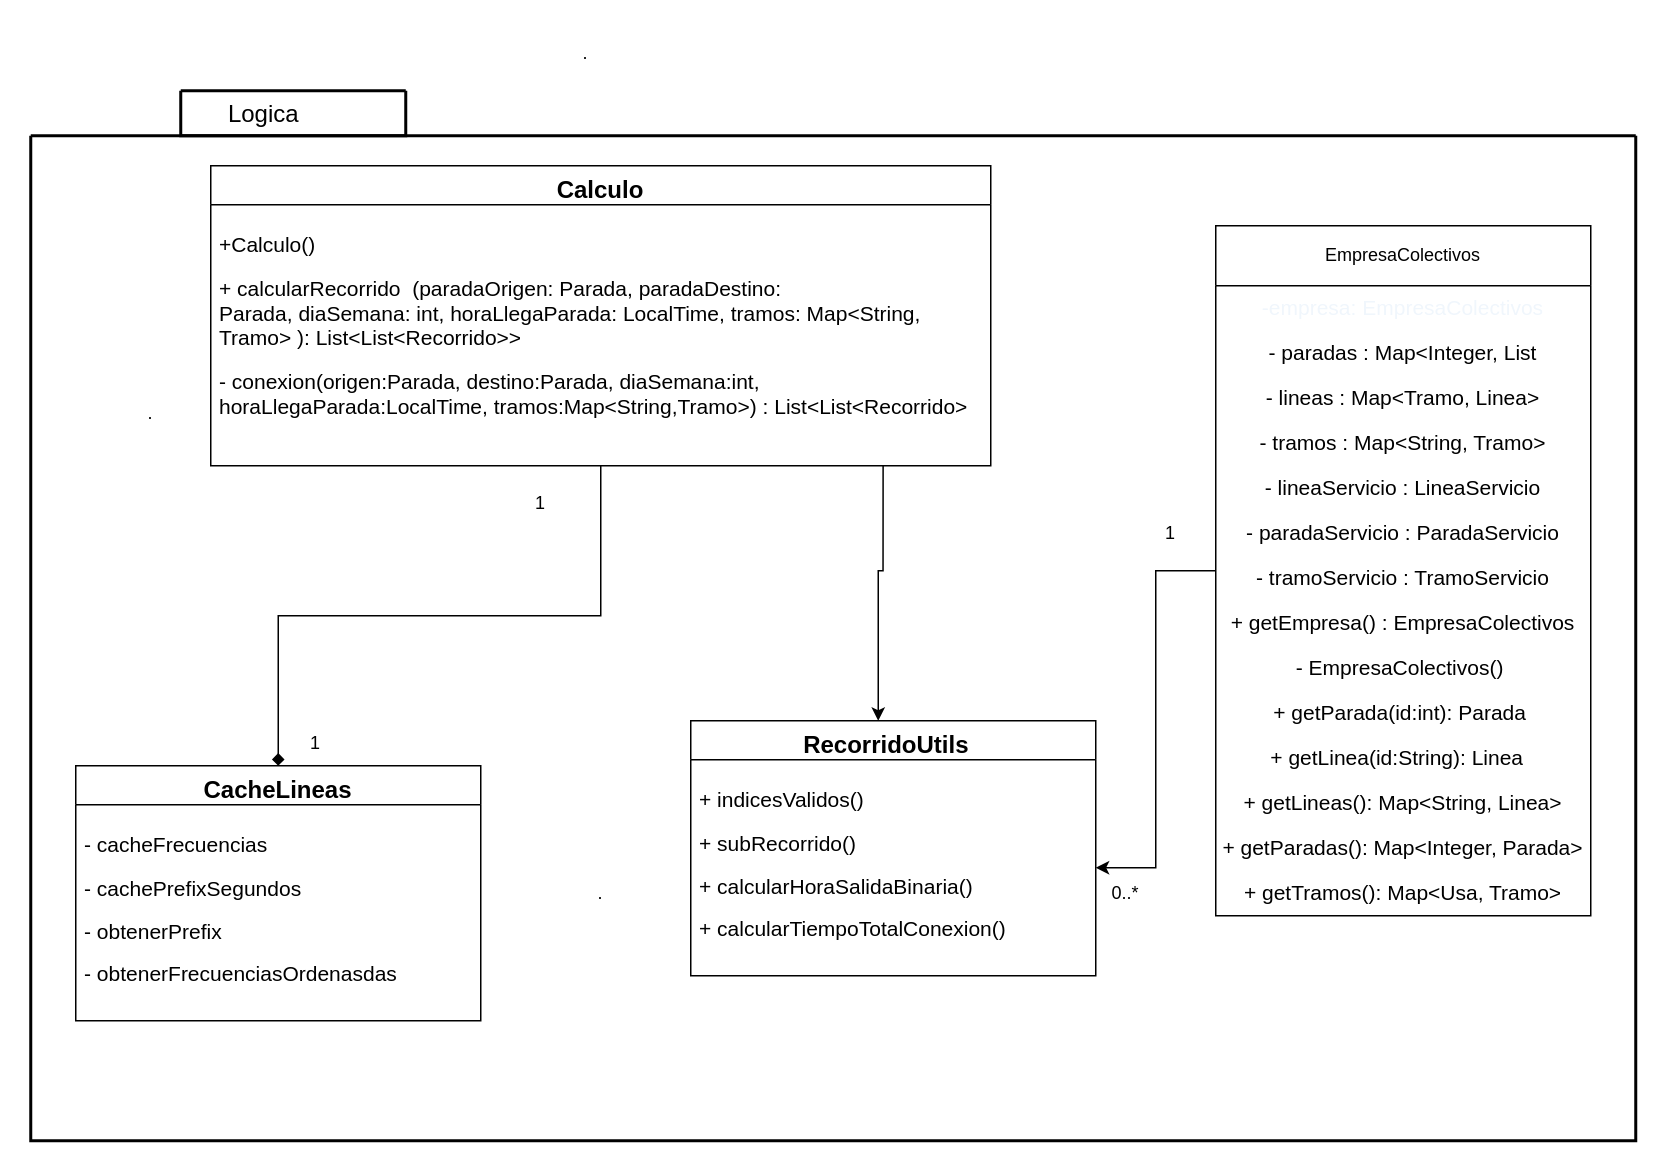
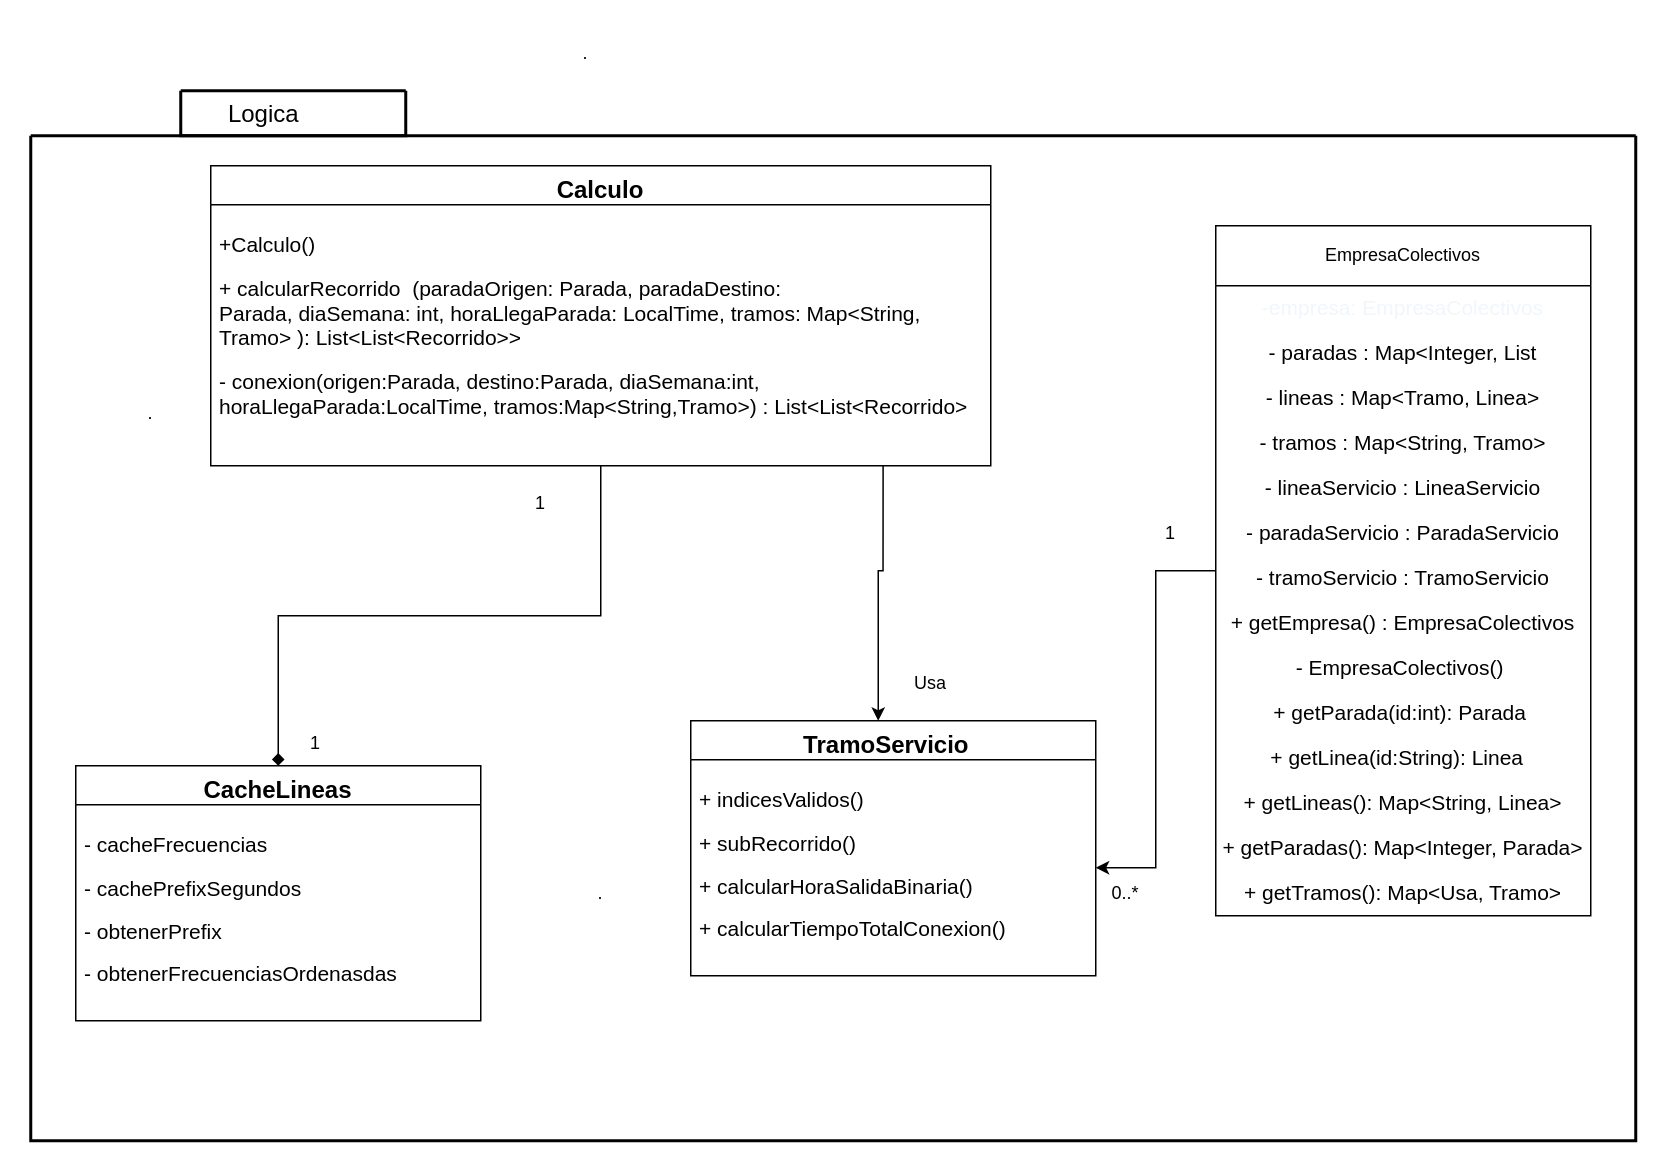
node "Usa": added
node "RecorridoUtils": label "RecorridoUtils" -> "TramoServicio"
